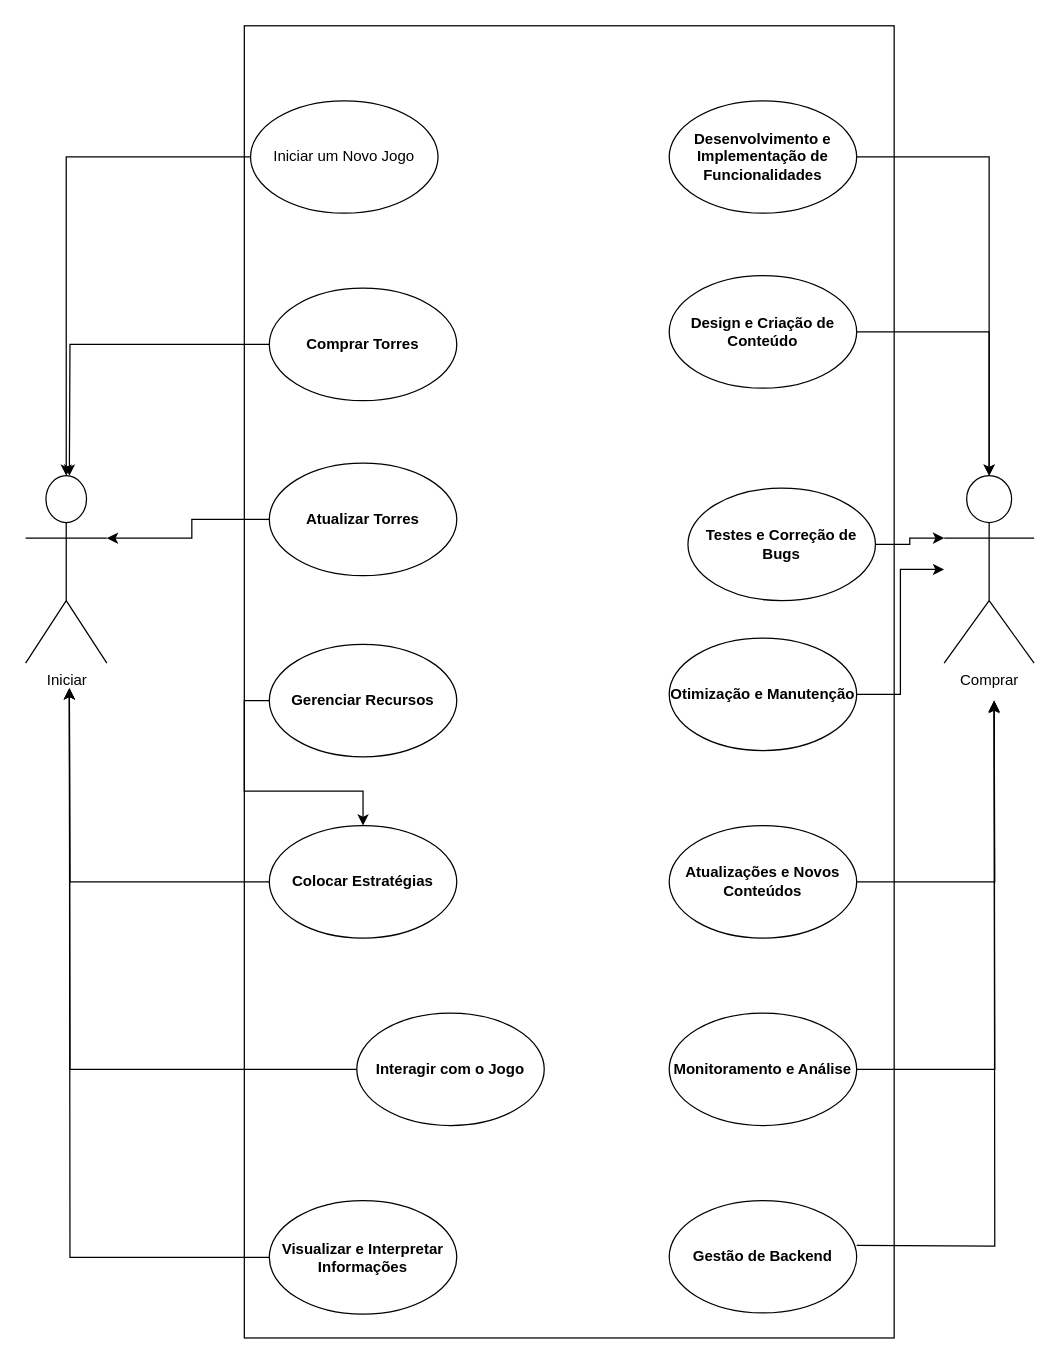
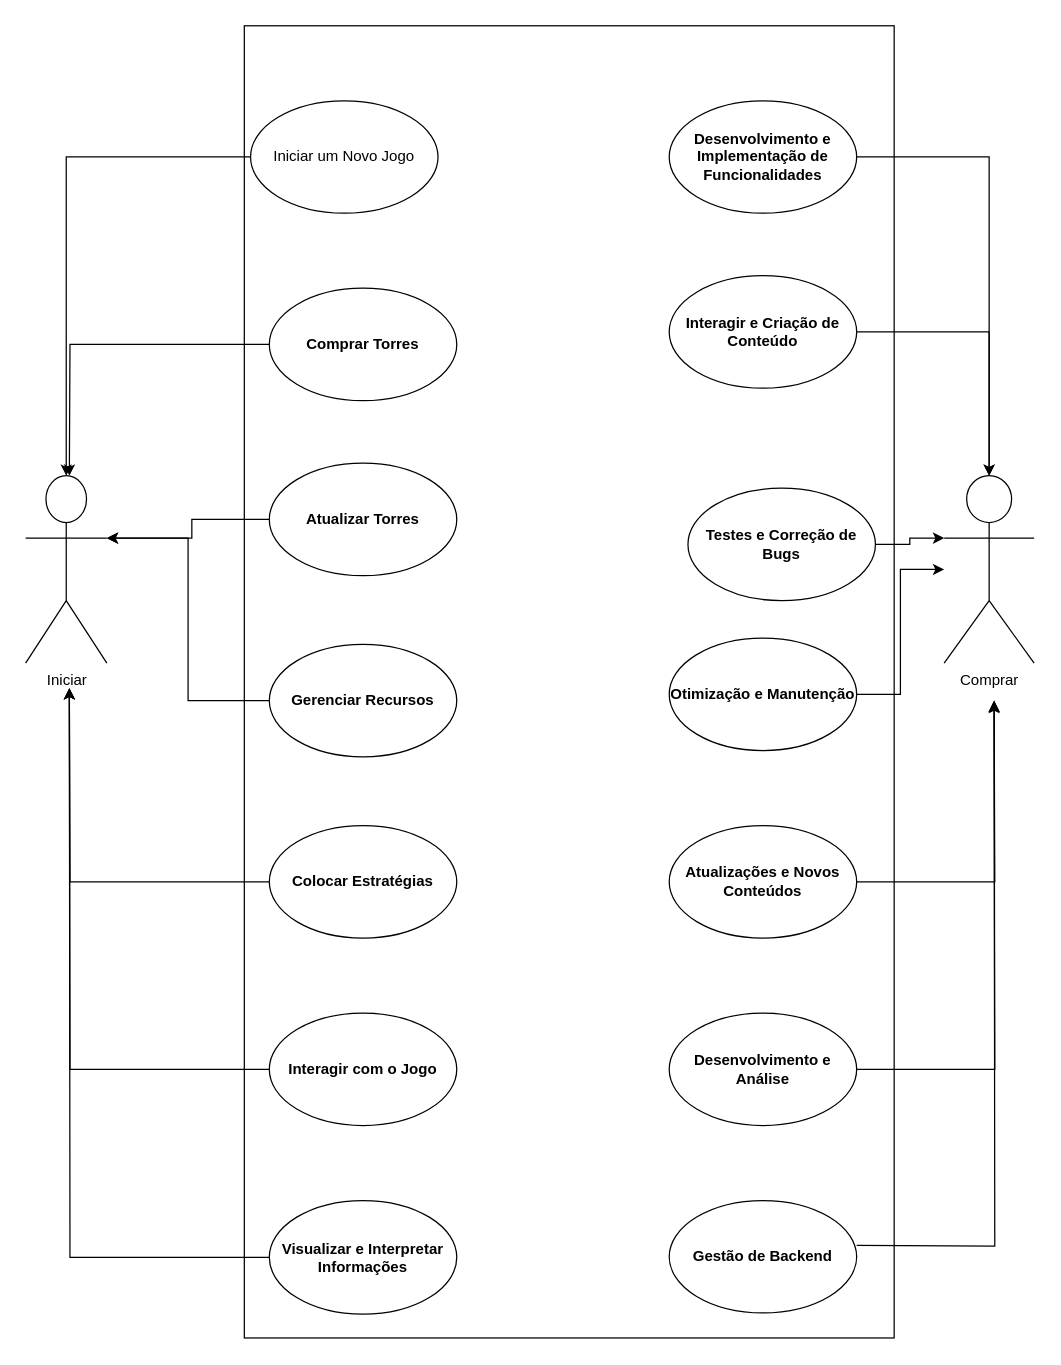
node "Design e Criação de Conteúdo": label "Design e Criação de Conteúdo" -> "Interagir e Criação de Conteúdo"
edge "Gerenciar Recursos" -> "Colocar Estratégias": now "Gerenciar Recursos" -> "Iniciar"
node "Interagir com o Jogo": moved (451, 1069) -> (363, 1069)
node "Monitoramento e Análise": label "Monitoramento e Análise" -> "Desenvolvimento e Análise"
